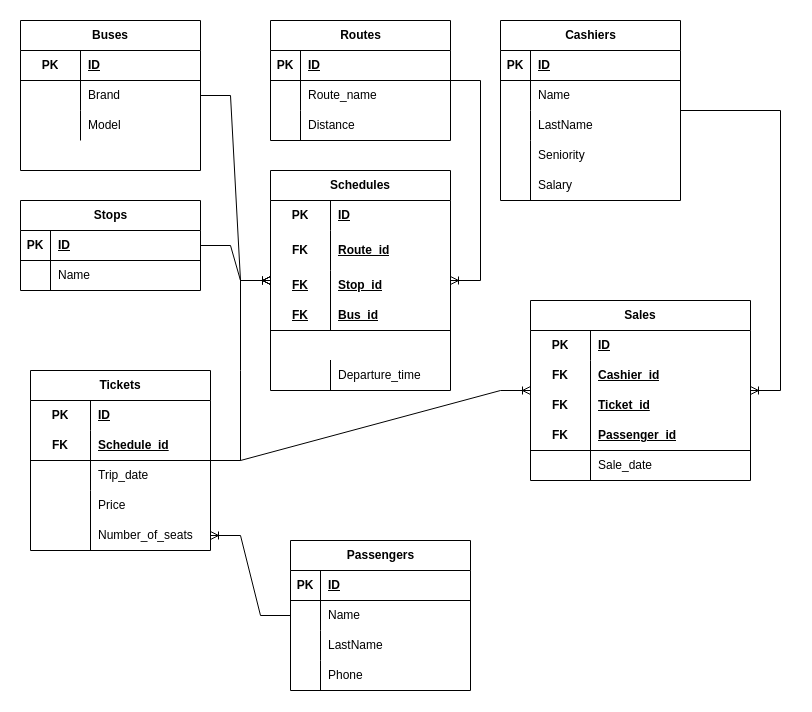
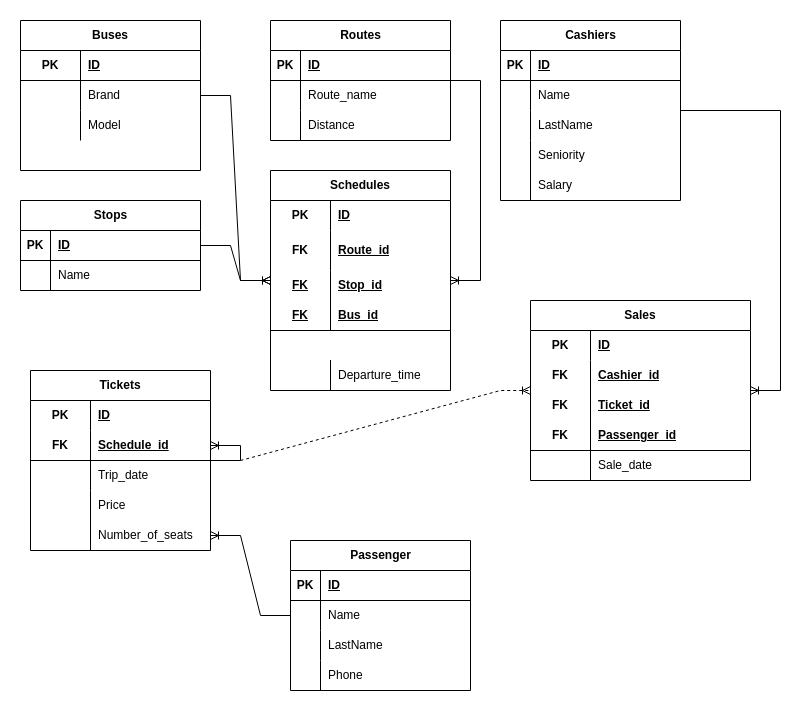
edge "Tickets" -> "Schedules": now "Tickets" -> "Schedule_id"
edge "Tickets" -> "Sales": style solid -> dashed
node "Passengers": label "Passengers" -> "Passenger"
